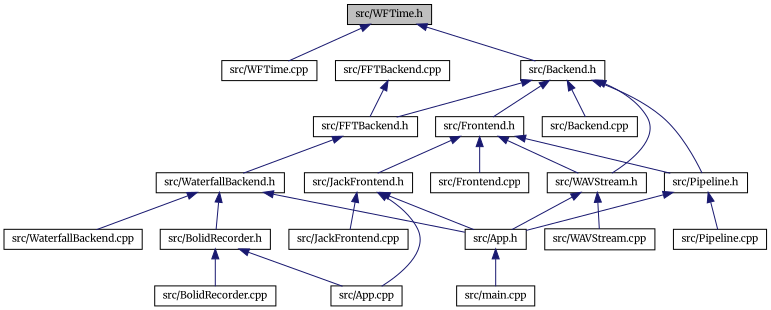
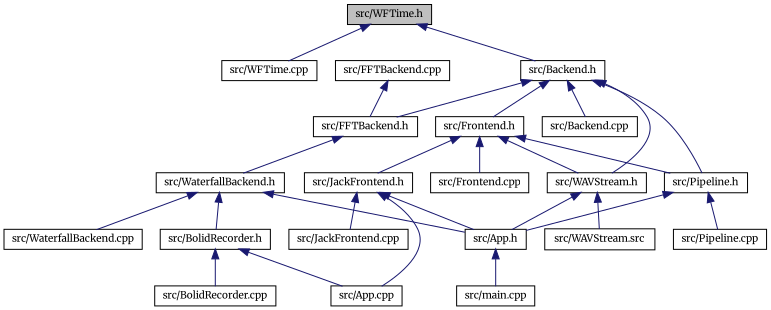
node "src/WAVStream.cpp": label "src/WAVStream.cpp" -> "src/WAVStream.src"
